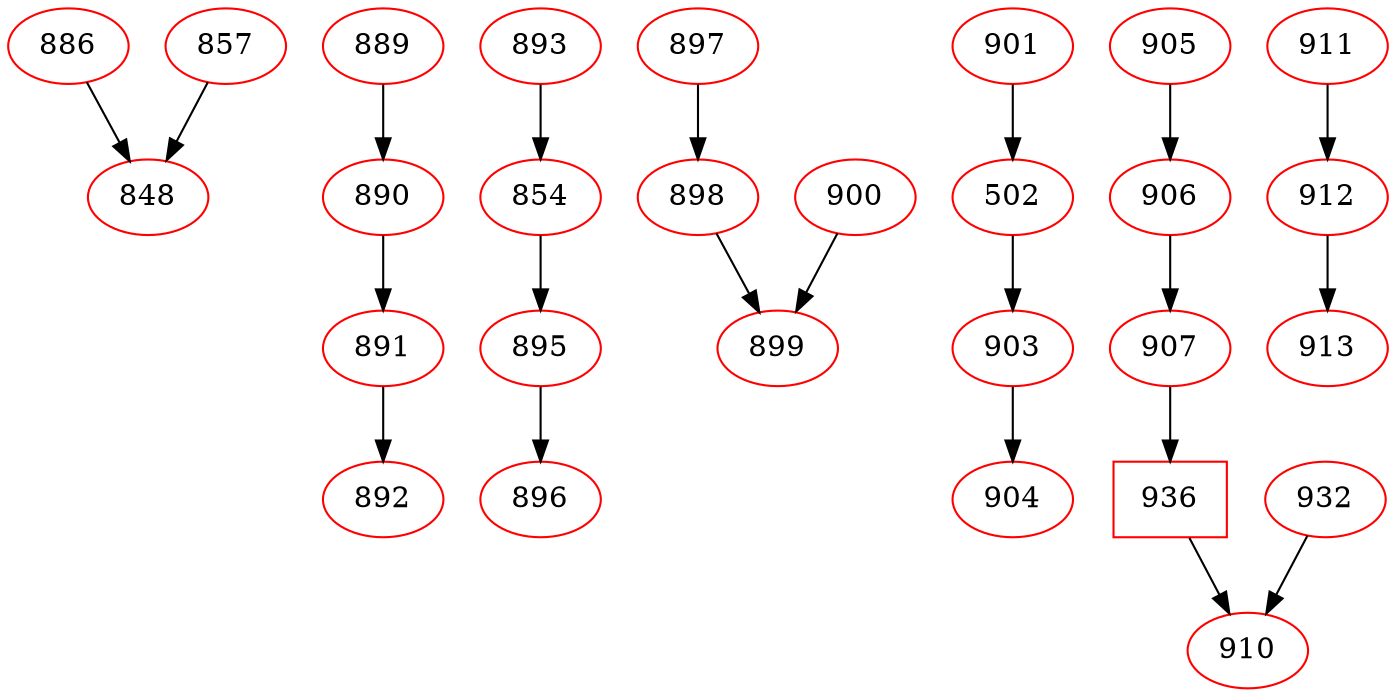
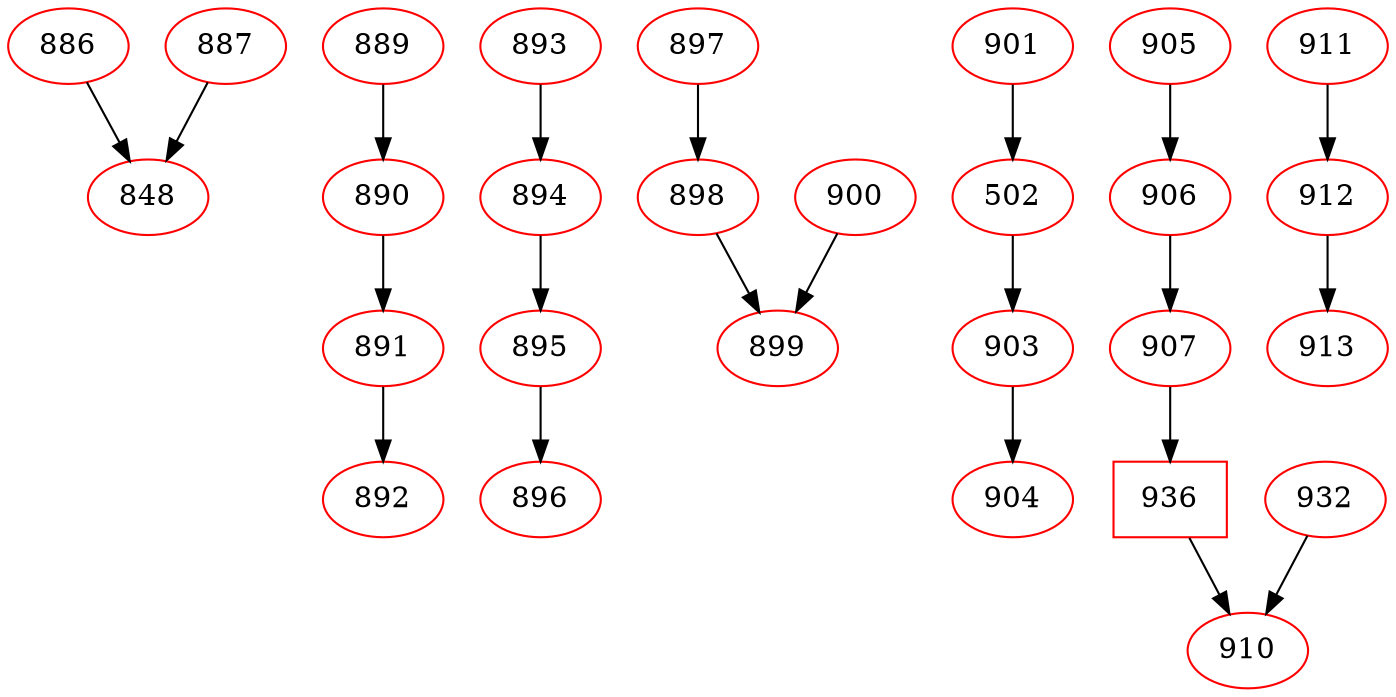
node "857": label "857" -> "887"
node "854": label "854" -> "894"
